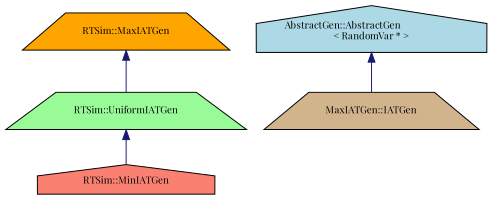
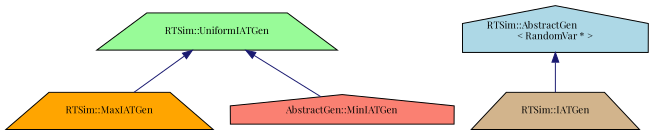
node "AbstractGen::AbstractGen < RandomVar * >": label "AbstractGen::AbstractGen < RandomVar * >" -> "RTSim::AbstractGen < RandomVar * >"
edge "RTSim::UniformIATGen" -> "RTSim::MaxIATGen": reversed
node "MaxIATGen::IATGen": label "MaxIATGen::IATGen" -> "RTSim::IATGen"
node "RTSim::MinIATGen": label "RTSim::MinIATGen" -> "AbstractGen::MinIATGen"
